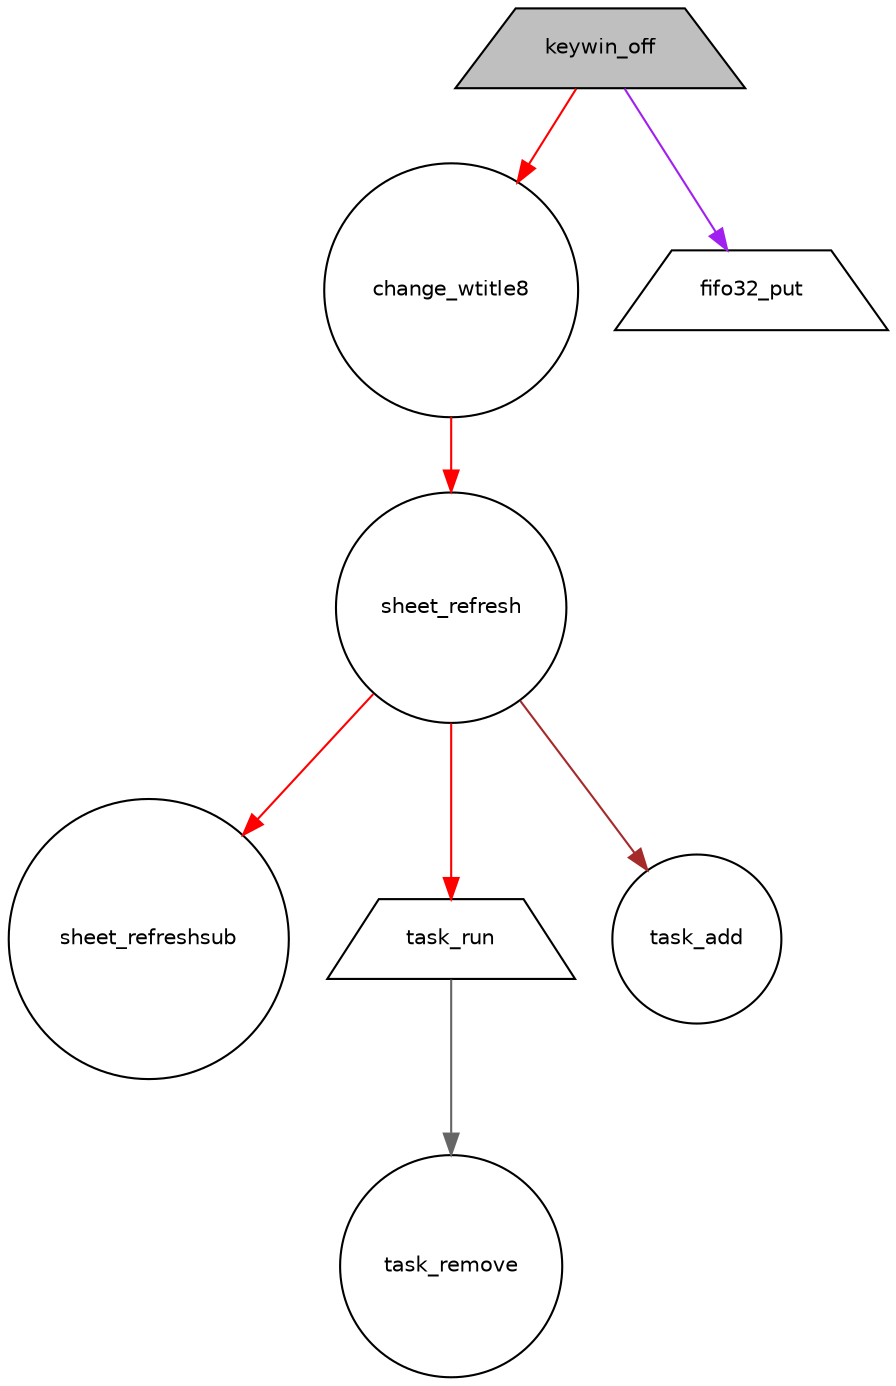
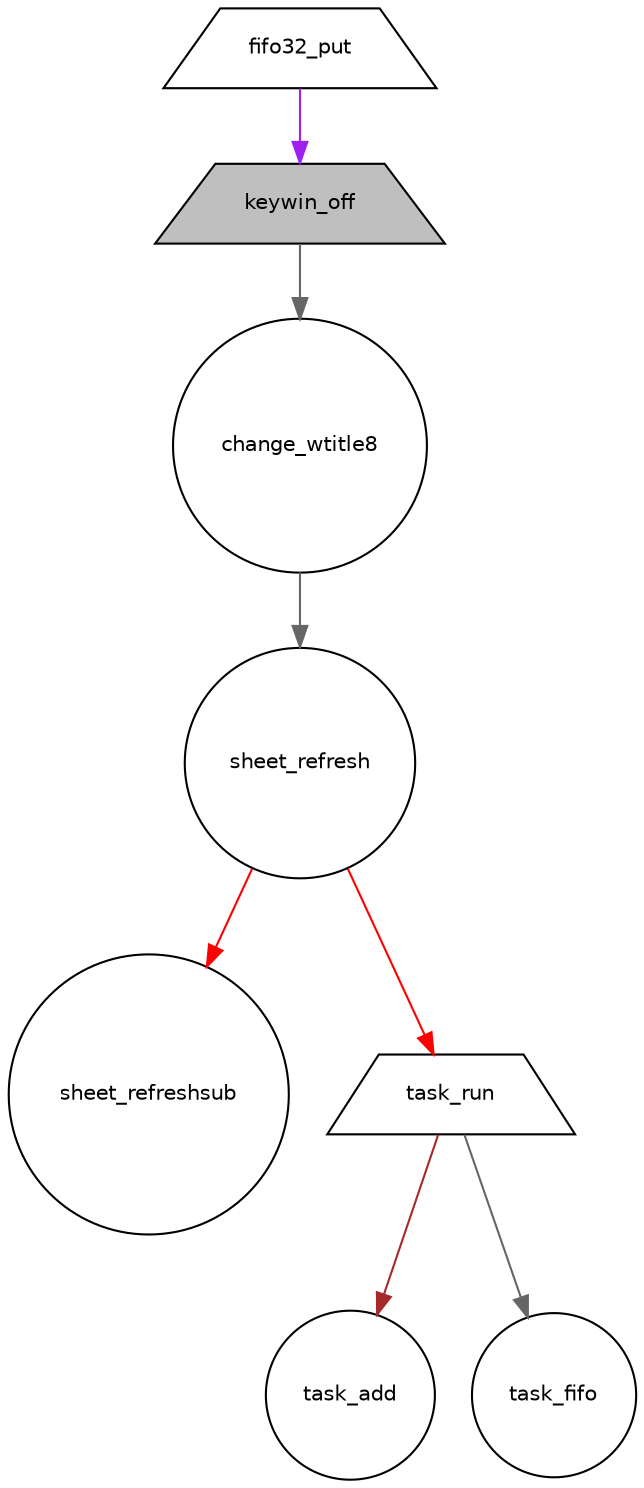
edge "keywin_off" -> "change_wtitle8": color red -> gray40
edge "keywin_off" -> "fifo32_put": reversed
edge "change_wtitle8" -> "sheet_refresh": color red -> gray40
edge "sheet_refresh" -> "task_add": now "task_run" -> "task_add"
node "task_remove": label "task_remove" -> "task_fifo"
